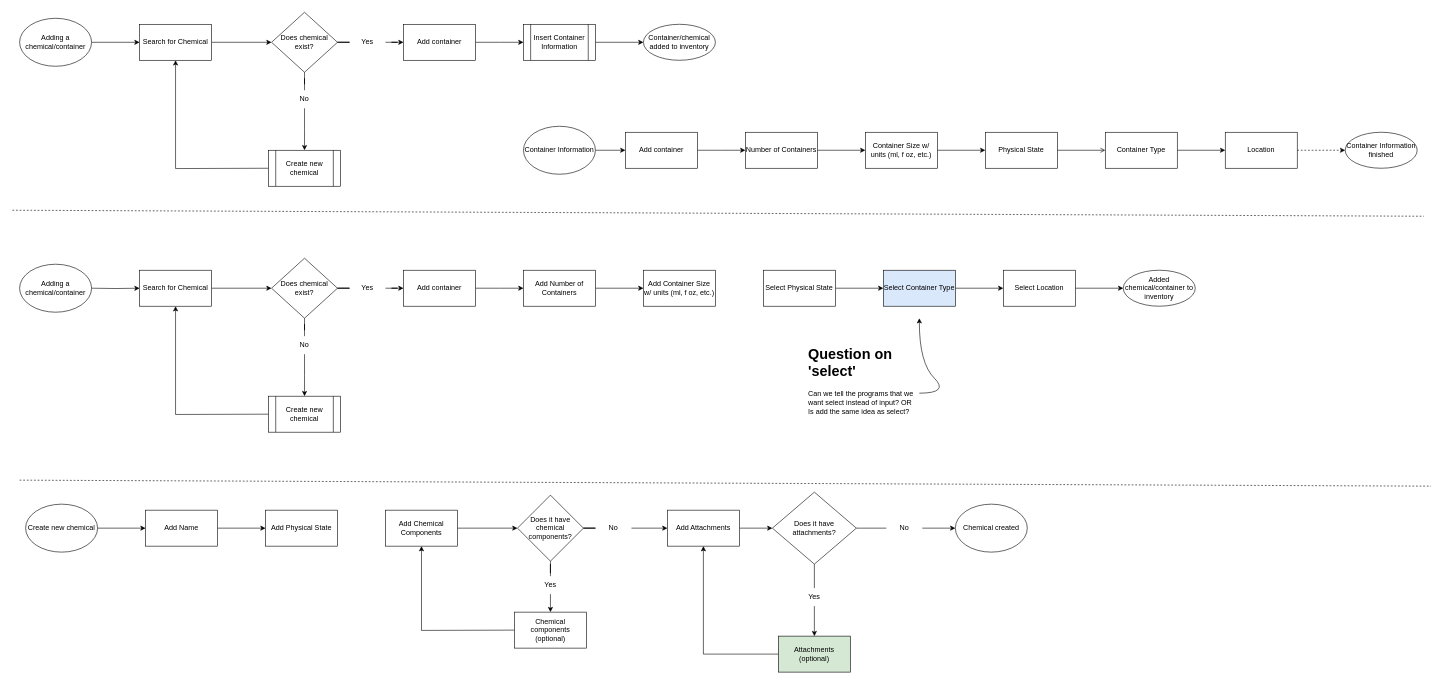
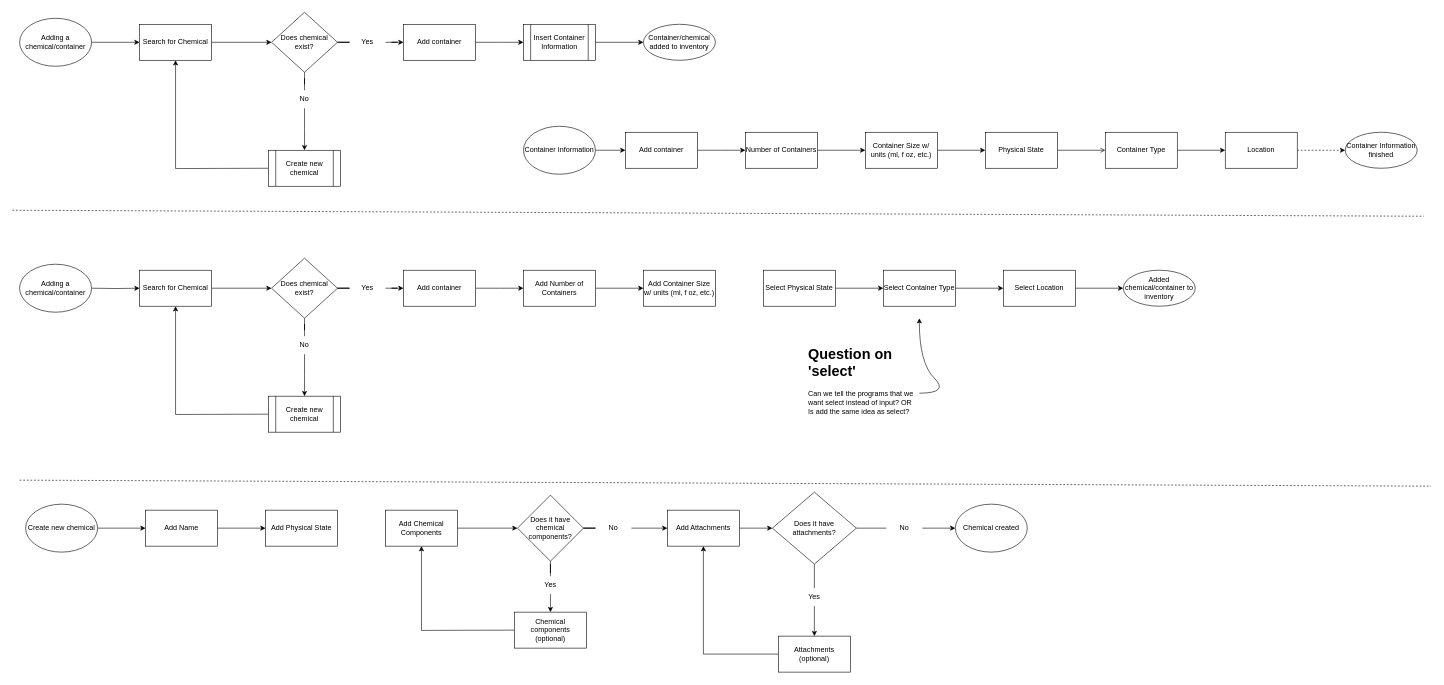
node "Select Container Type": fillcolor #dae8fc -> #ffffff
node "Attachments (optional)": fillcolor #d5e8d4 -> #ffffff
